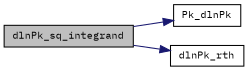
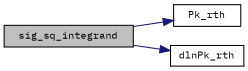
node "Pk_dlnPk": label "Pk_dlnPk" -> "Pk_rth"
node "dlnPk_sq_integrand": label "dlnPk_sq_integrand" -> "sig_sq_integrand"
